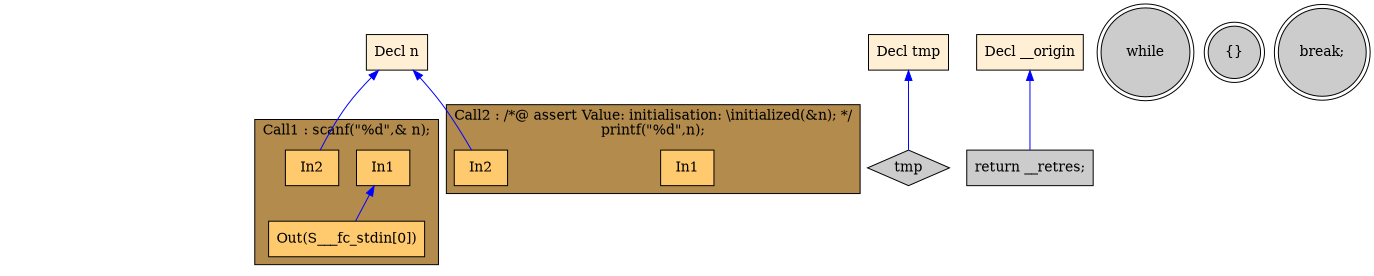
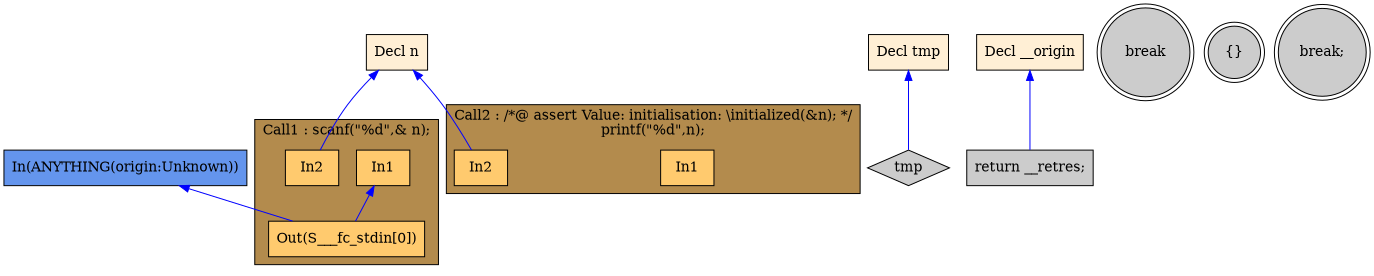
node "while": label "while" -> "break"
node "In(ANYTHING(origin:Unknown))": added
